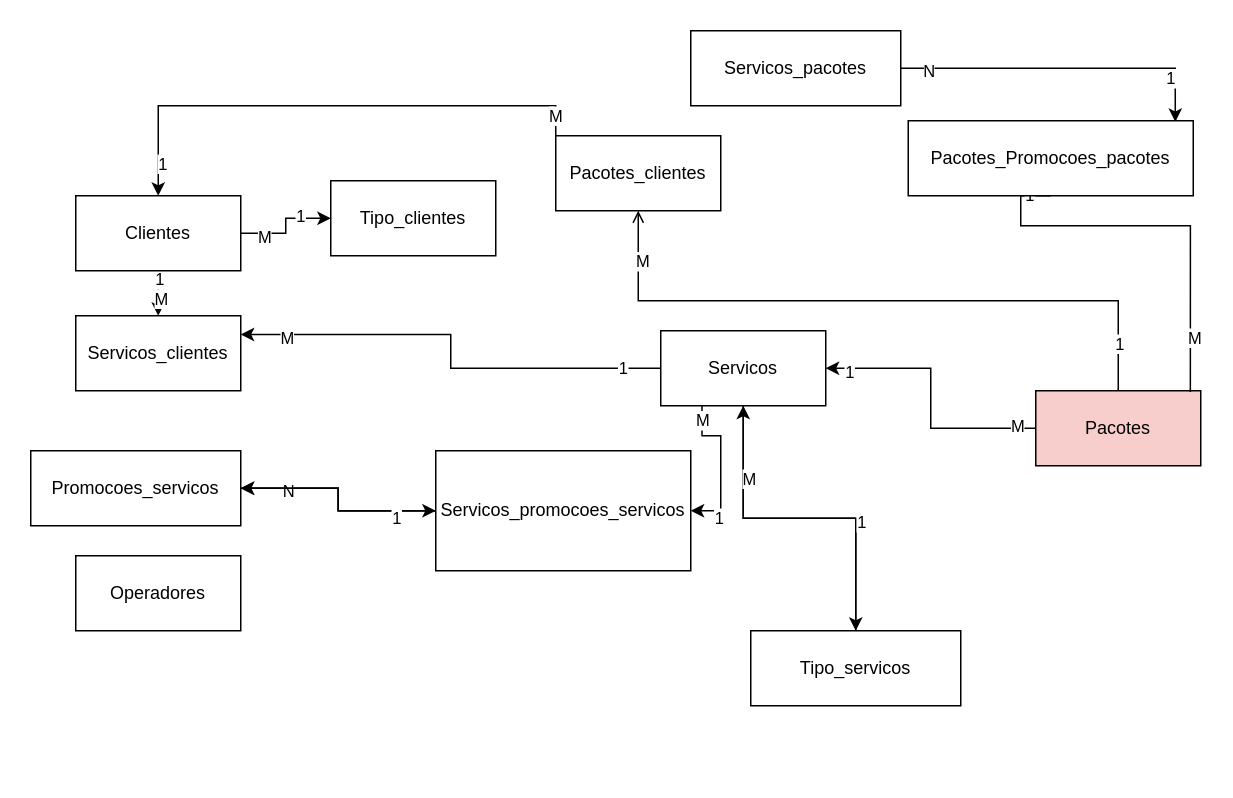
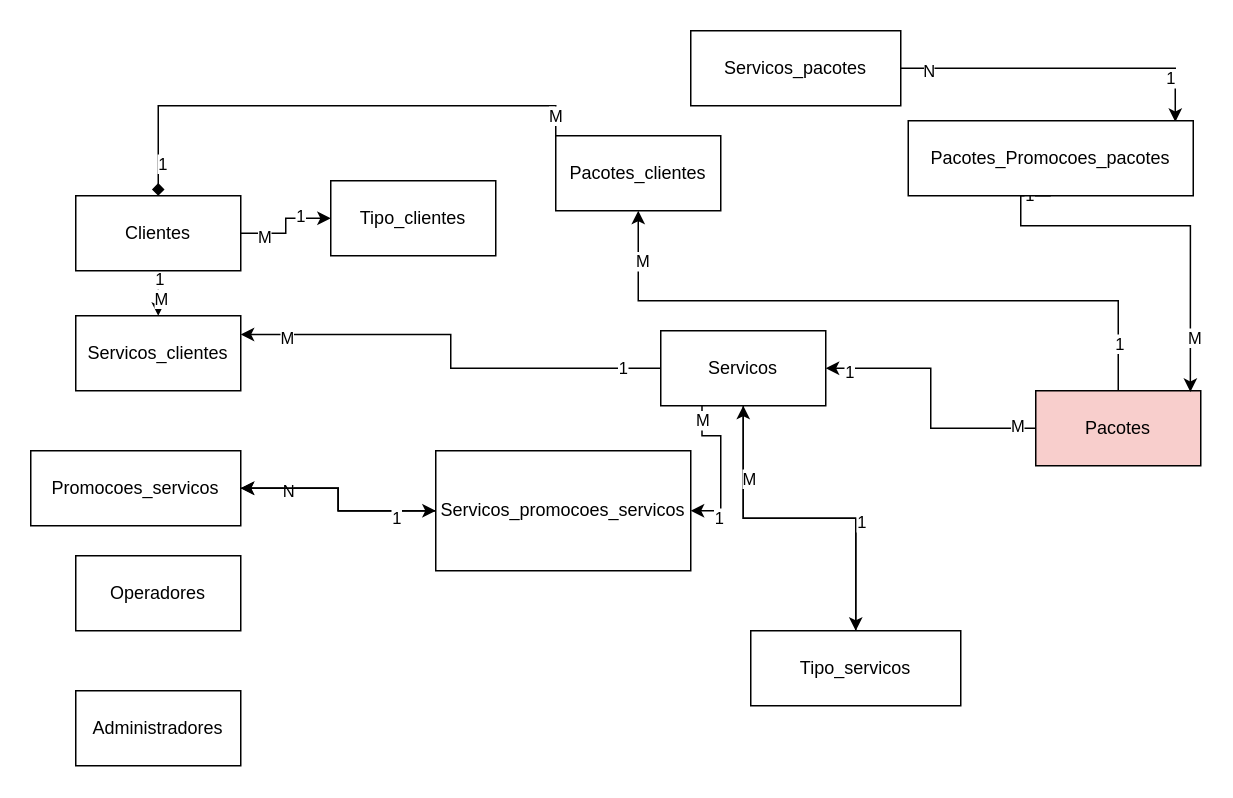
edge "Pacotes_clientes" -> "Clientes": arrowhead classic -> diamond
edge "Pacotes" -> "Pacotes_clientes": arrowhead open -> classic
edge "Pacotes_Promocoes_pacotes" -- "Pacotes": arrowhead none -> classic
node "Administradores": added
